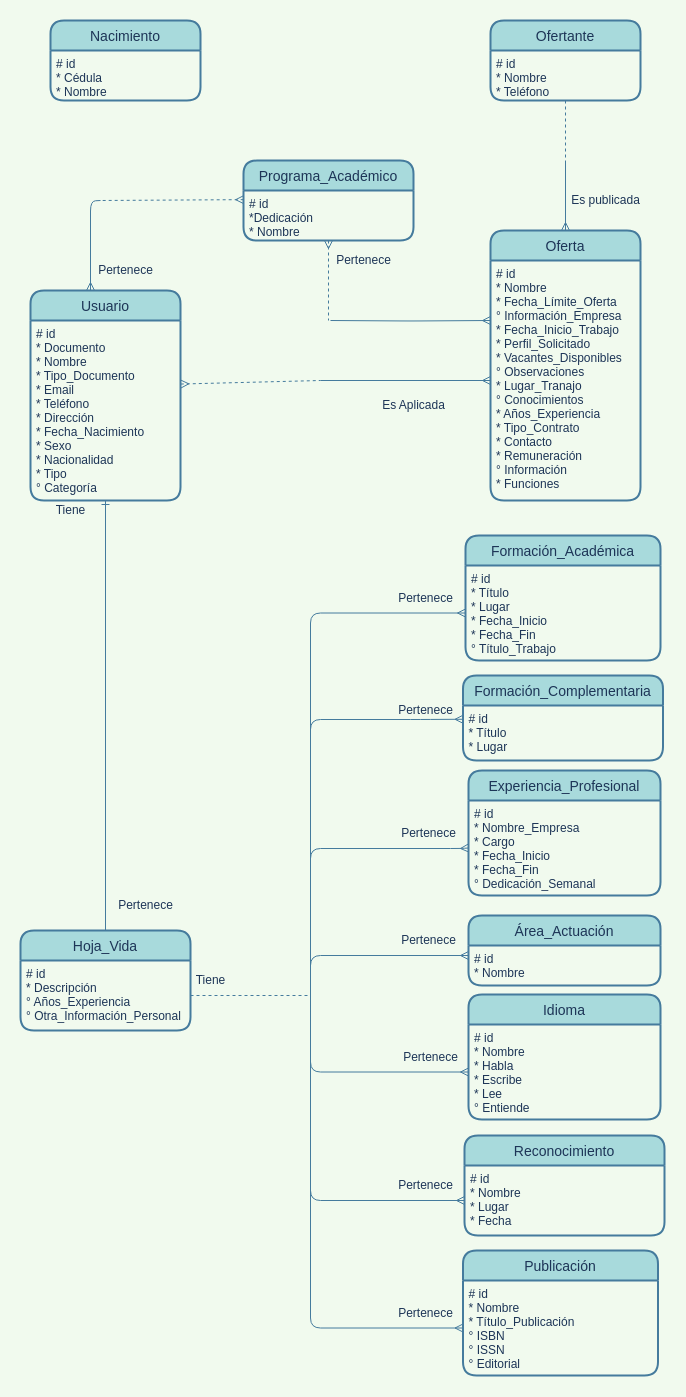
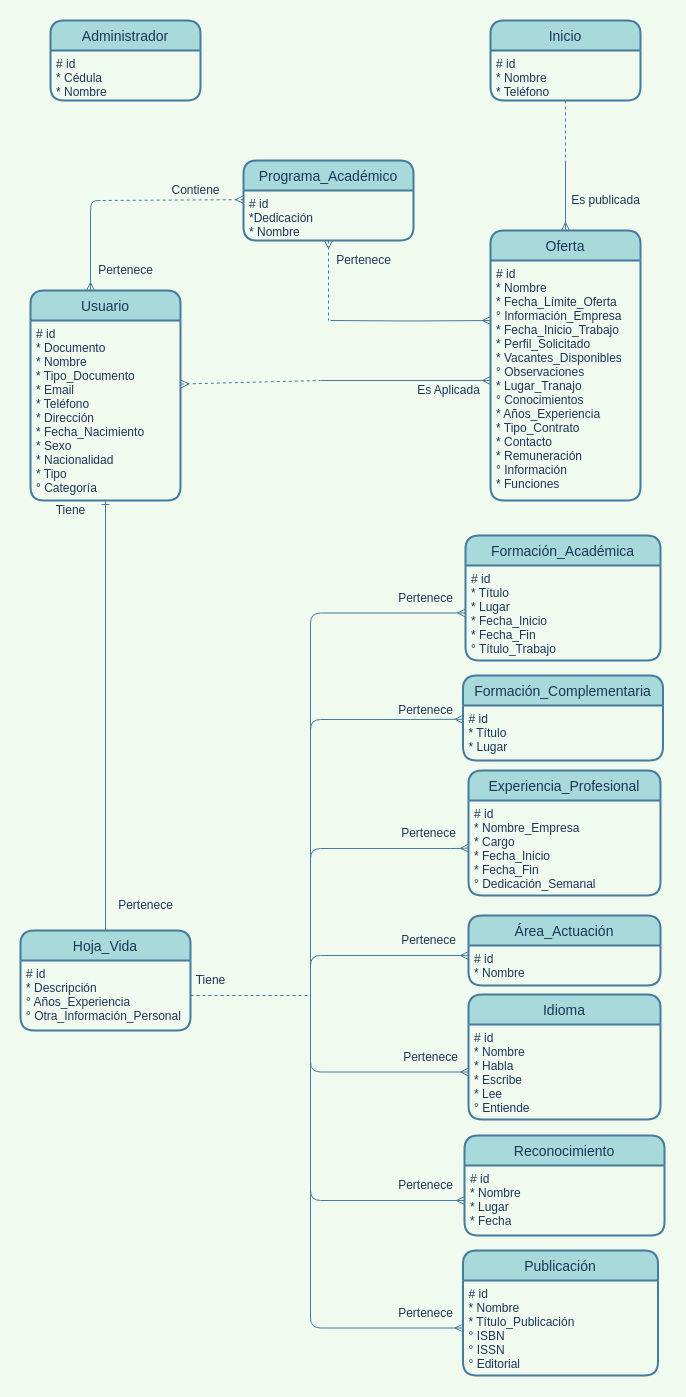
node "Nacimiento": label "Nacimiento" -> "Administrador"
node "Ofertante": label "Ofertante" -> "Inicio"
node "Contiene": added
node "Es Aplicada": moved (414, 406) -> (449, 391)
